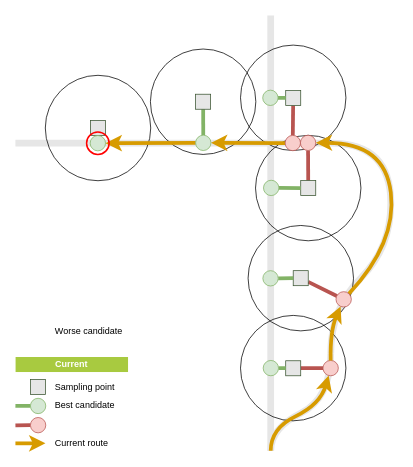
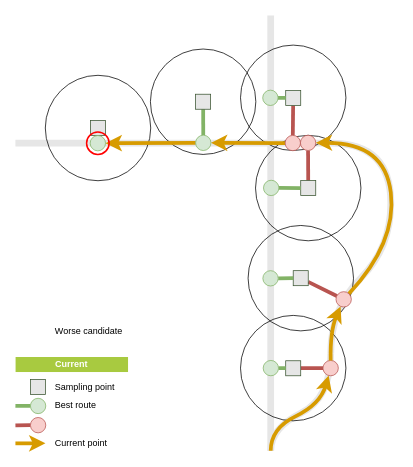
node "Best candidate": label "Best candidate" -> "Best route"
node "Current route": label "Current route" -> "Current point"
